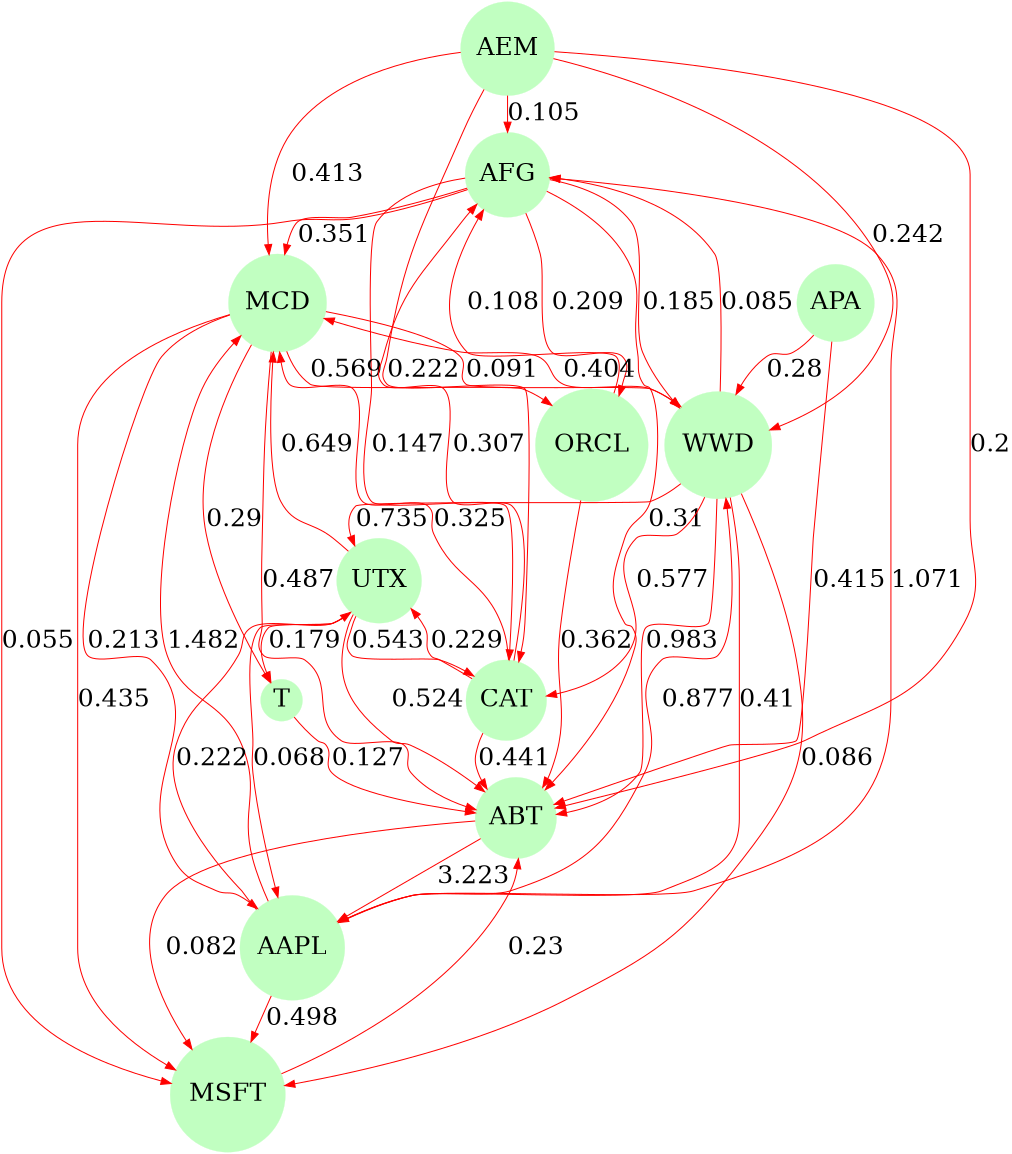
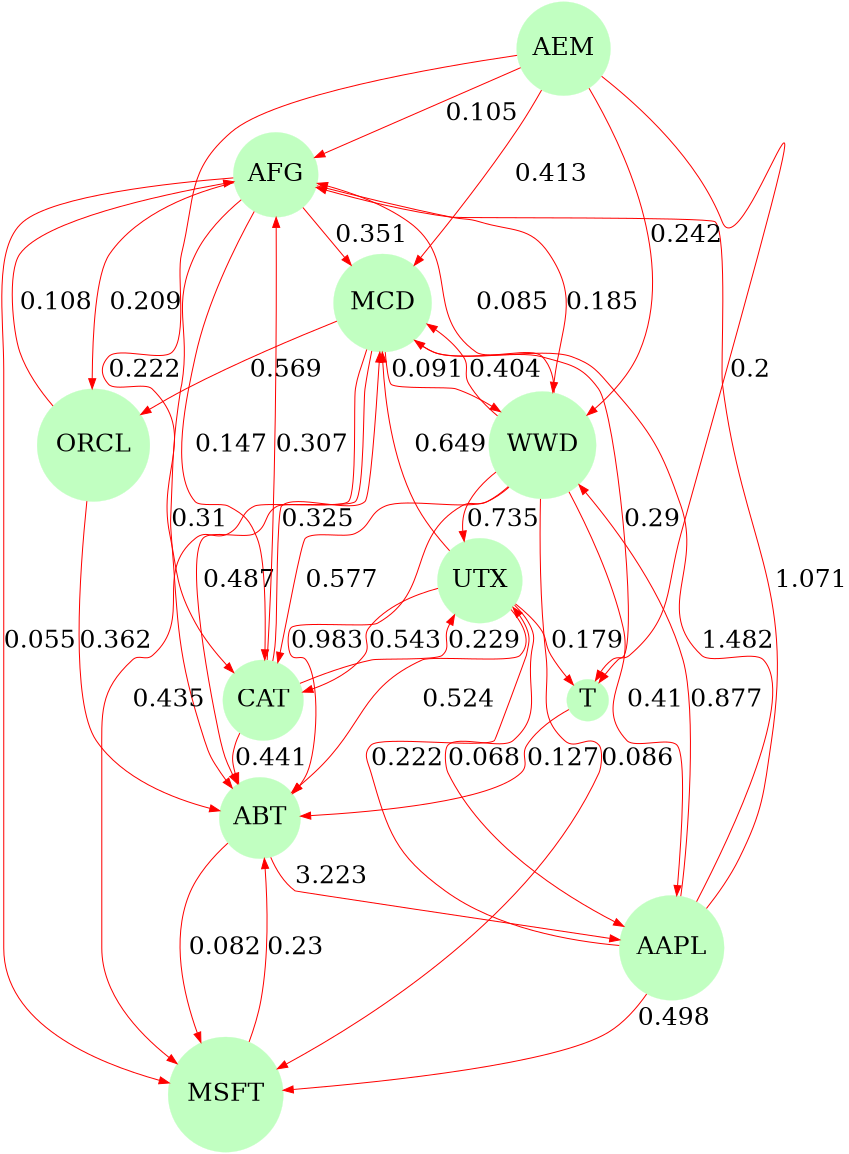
node "APA": removed
edge "AEM" -> "ABT": now "AEM" -> "T"
edge "MCD" -> "AAPL": removed, label "0.213"
